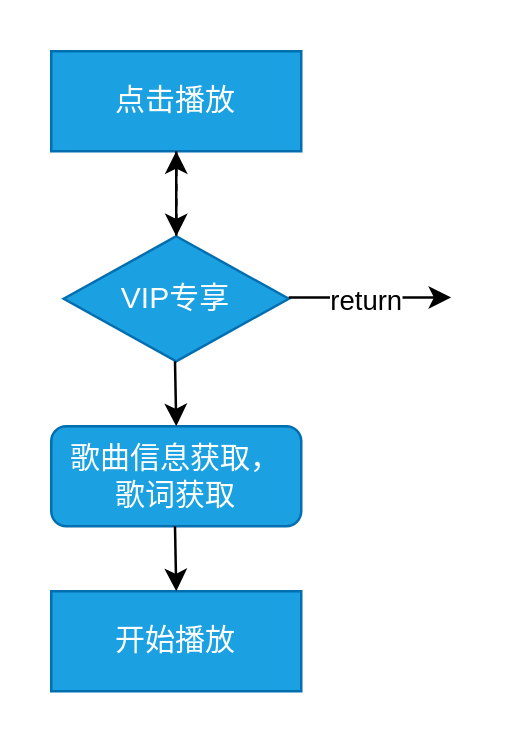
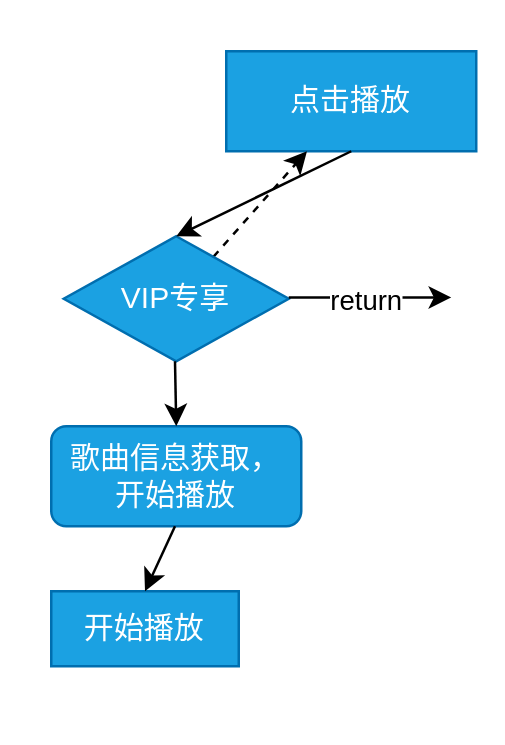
node "点击播放": moved (176, 101) -> (351, 101)
node "歌曲信息获取， 歌词获取": label "歌曲信息获取， 歌词获取" -> "歌曲信息获取， 开始播放"
node "开始播放": size 250x100 -> 188x75
